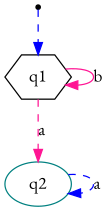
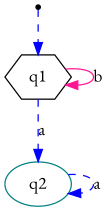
edge "q1" -> "q2": color deeppink -> blue
